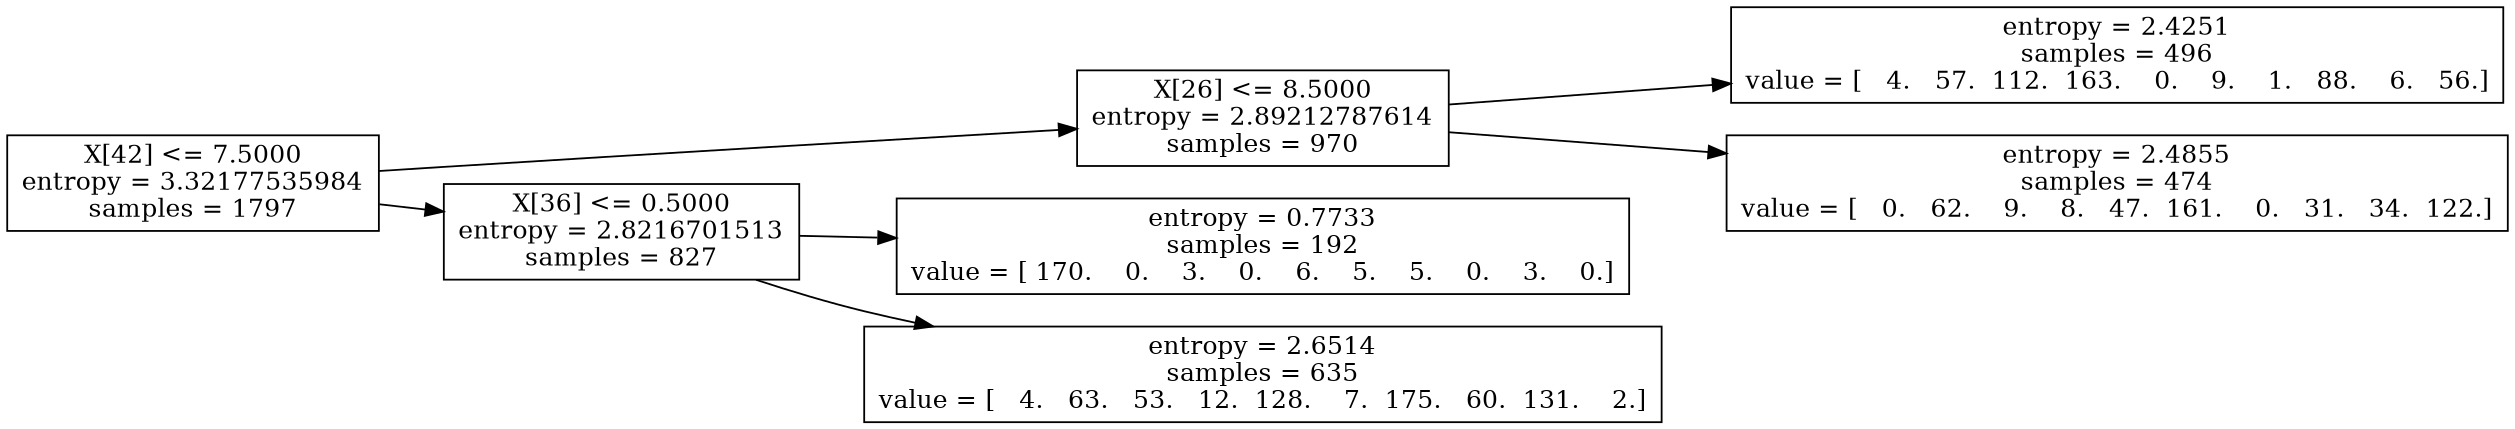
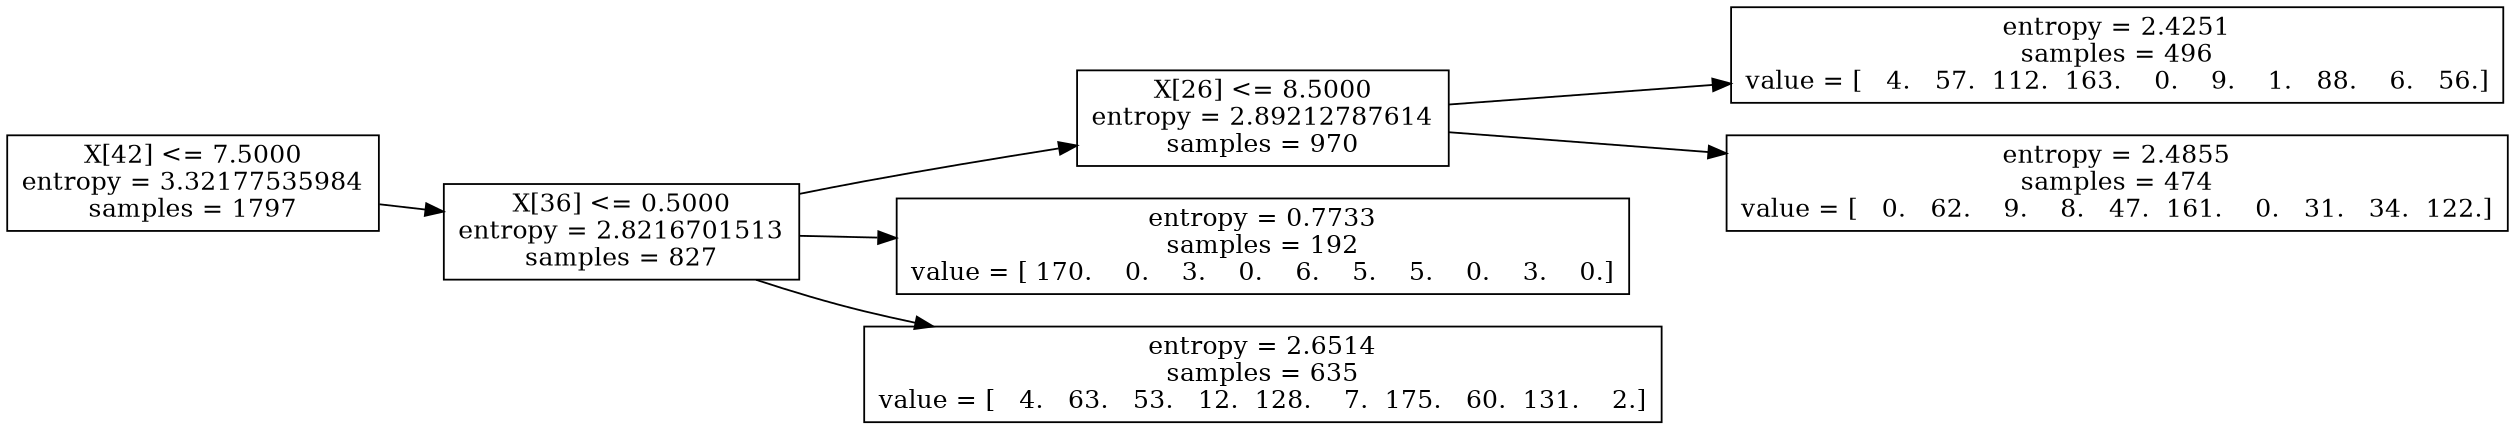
edge "X[42] <= 7.5000 entropy = 3.32177535984 samples = 1797" -> "X[26] <= 8.5000 entropy = 2.89212787614 samples = 970": now "X[36] <= 0.5000 entropy = 2.8216701513 samples = 827" -> "X[26] <= 8.5000 entropy = 2.89212787614 samples = 970"
